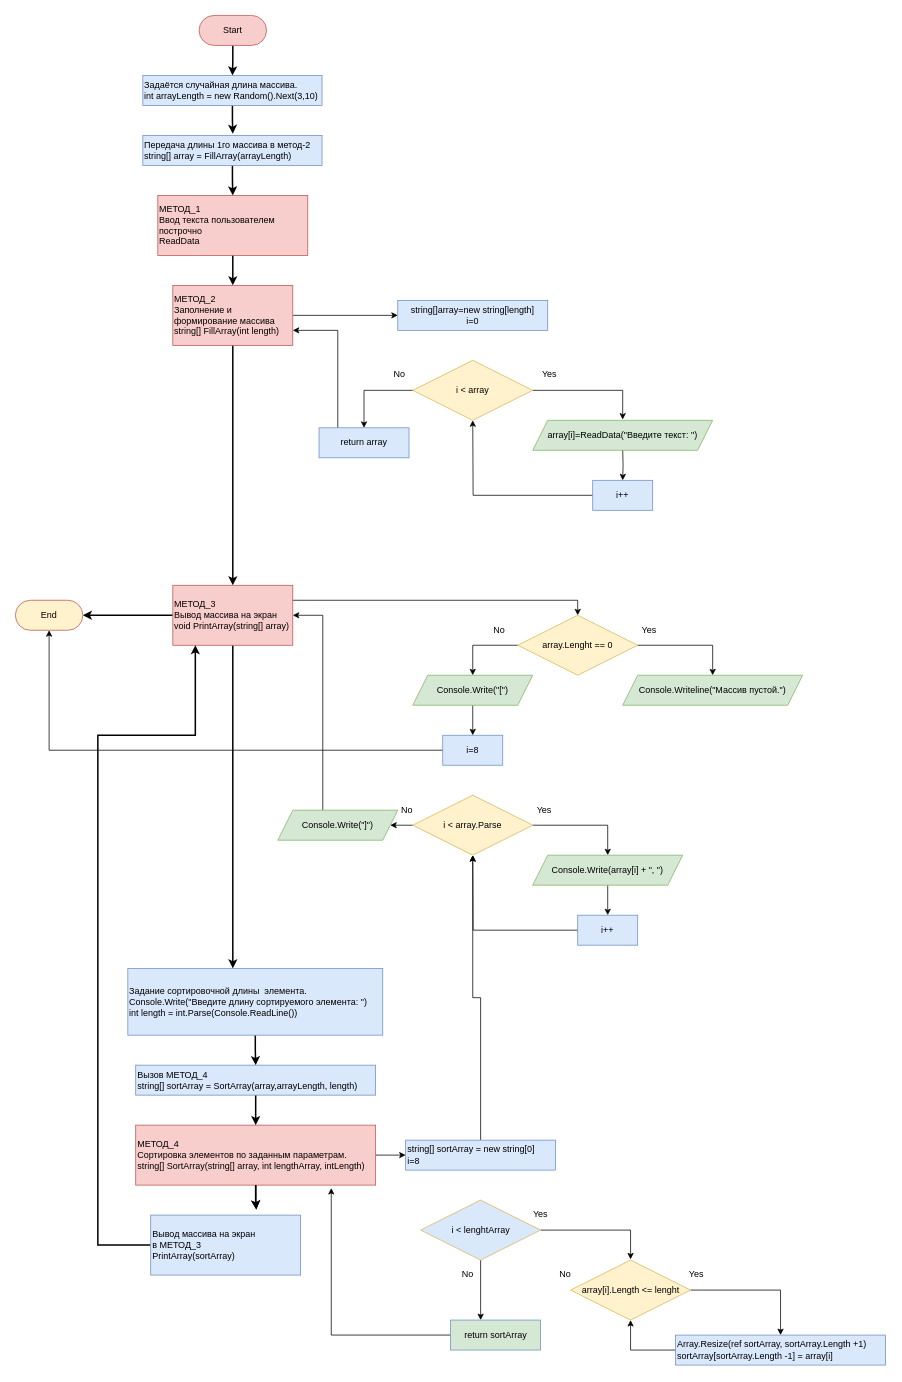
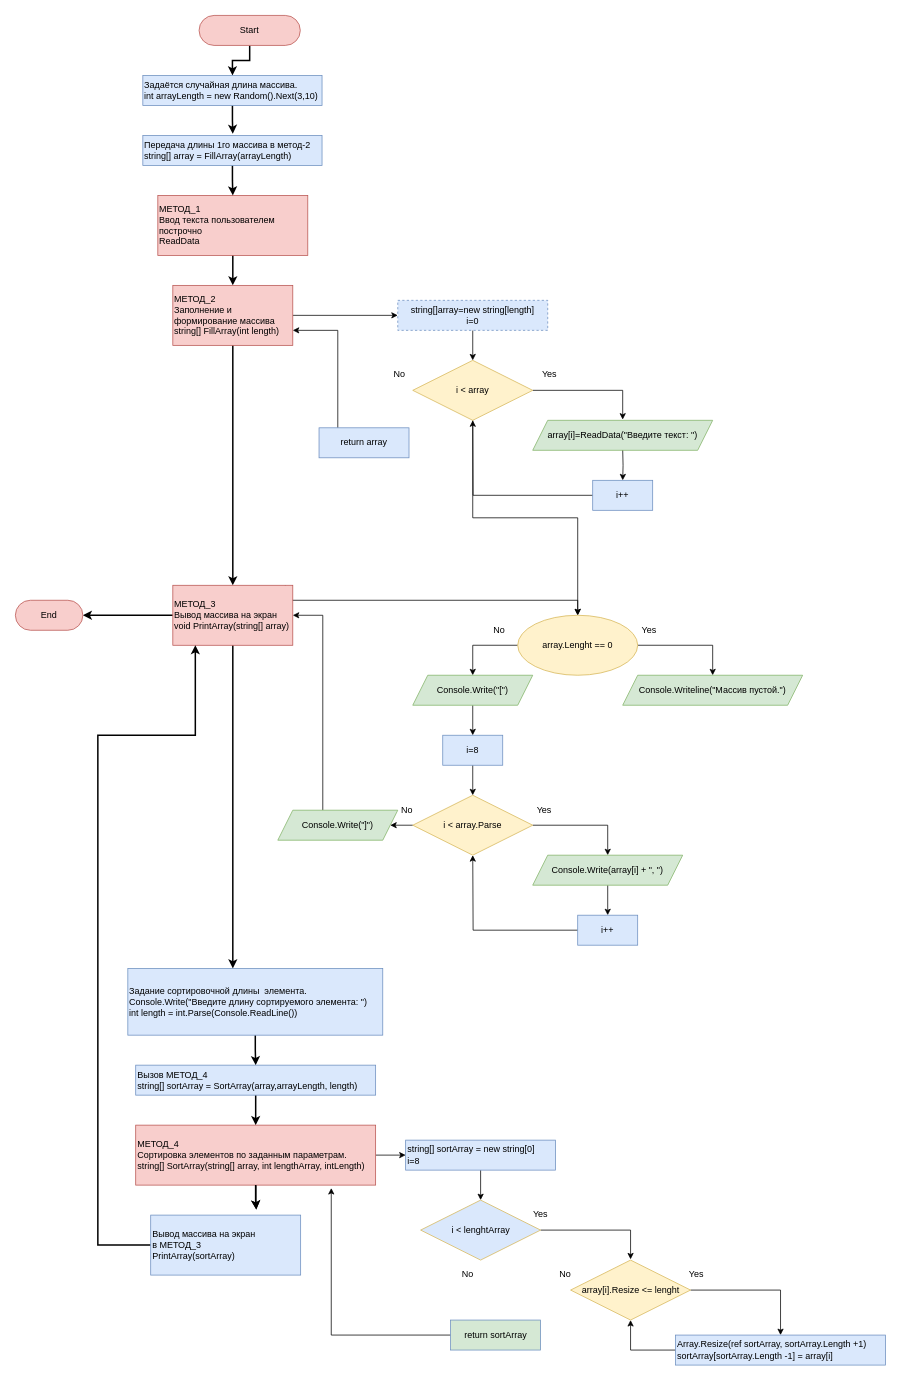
node "Start": size 68x30 -> 101x30
node "string[]array=new string[length] i=0": style solid -> dashed
edge "string[]array=new string[length] i=0" -> "i < array": added
edge "i < array" -> "return array": now "i < array" -> "array.Lenght == 0"
node "End": fillcolor #fff2cc -> #f8cecc
node "array.Lenght == 0": shape diamond -> ellipse
edge "i=8" -> "End": now "i=8" -> "i < array.Parse"
edge "string[] sortArray = new string[0] i=8" -> "i < array.Parse": now "string[] sortArray = new string[0] i=8" -> "i < lenghtArray"
edge "i < lenghtArray" -> "return sortArray": removed
node "array[i].Length <= lenght": label "array[i].Length <= lenght" -> "array[i].Resize <= lenght"
